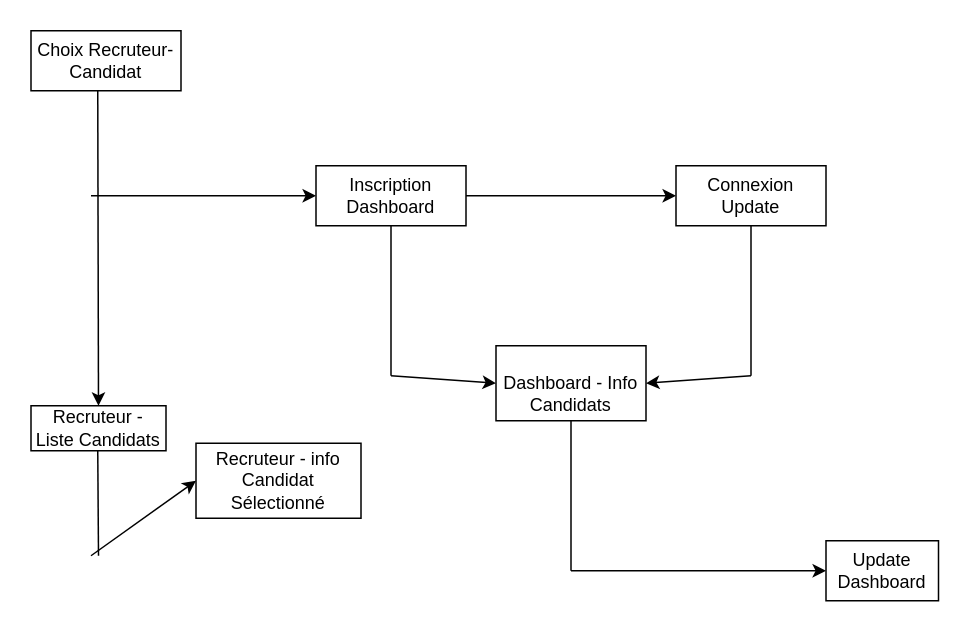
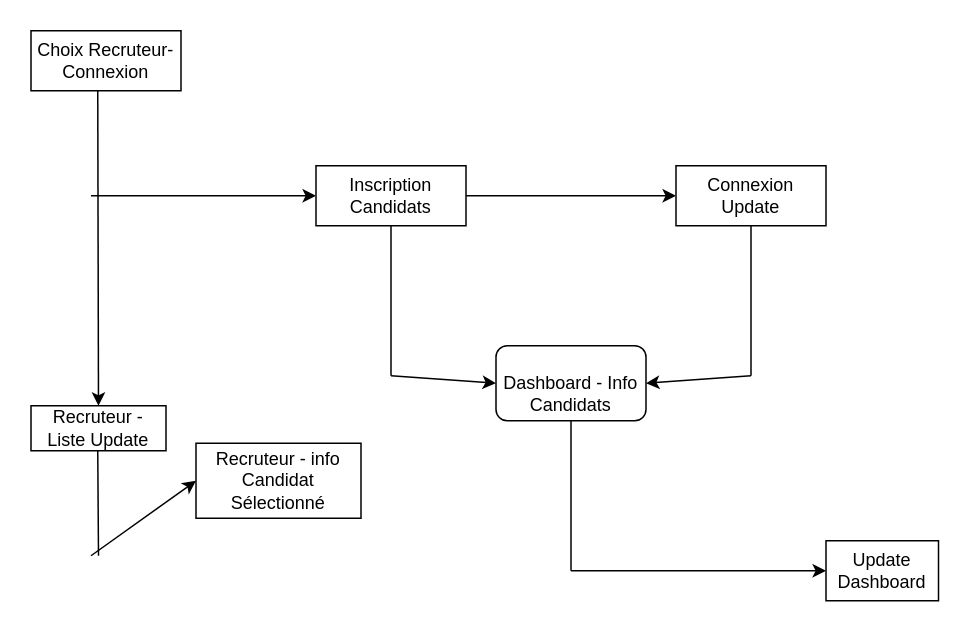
node "Choix Recruteur- Candidat": label "Choix Recruteur- Candidat" -> "Choix Recruteur- Connexion"
node "Inscription Dashboard": label "Inscription Dashboard" -> "Inscription Candidats"
node "Dashboard - Info Candidats": shape rectangle -> rounded rectangle
node "Recruteur - Liste Candidats": label "Recruteur - Liste Candidats" -> "Recruteur - Liste Update"
